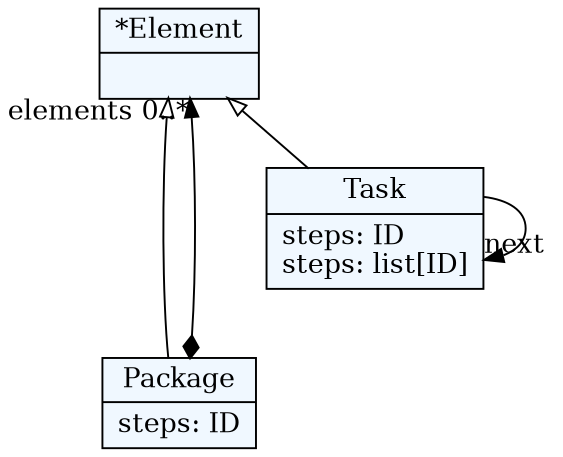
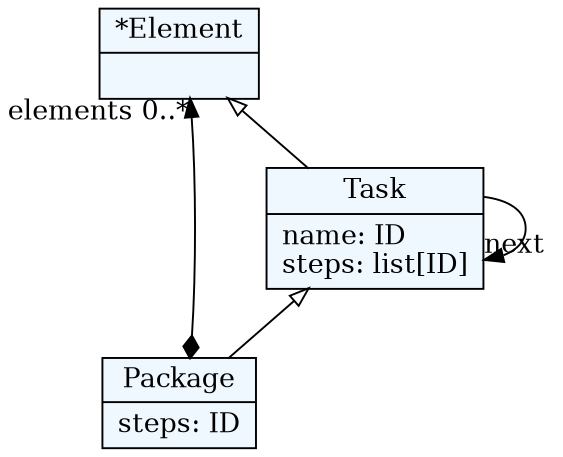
node "Task": text "steps: ID" -> "name: ID"
edge "Package" -> "*Element": now "Package" -> "Task"
